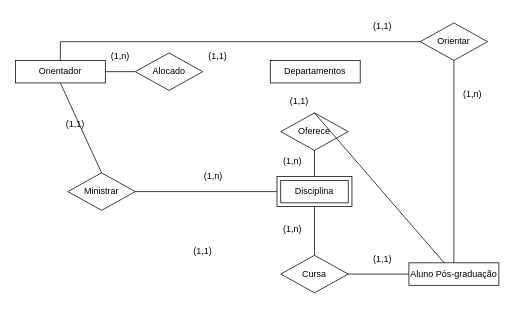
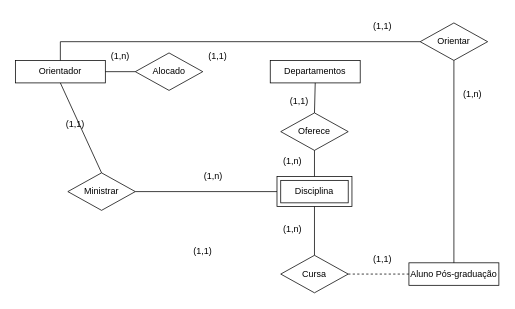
edge "Oferece" -- "Aluno Pós-graduação": now "Oferece" -- "Departamentos"
edge "Cursa" -- "Aluno Pós-graduação": style solid -> dashed
